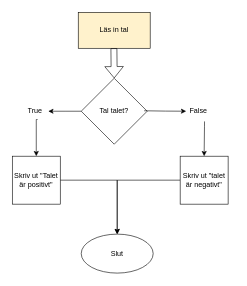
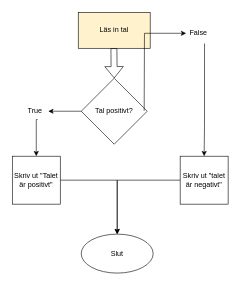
node "Tal talet?": label "Tal talet?" -> "Tal positivt?"
node "False": moved (210, 111) -> (210, 33)
